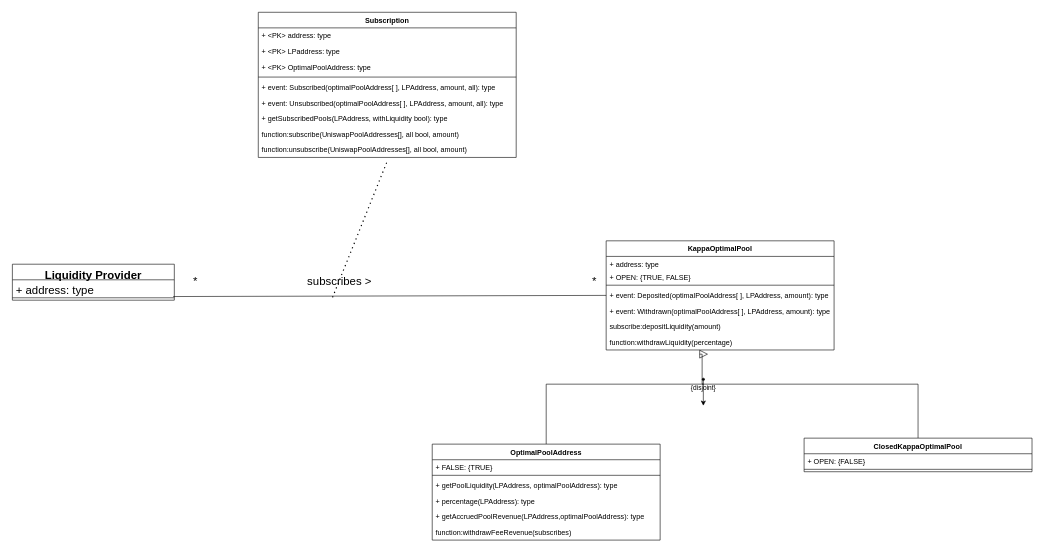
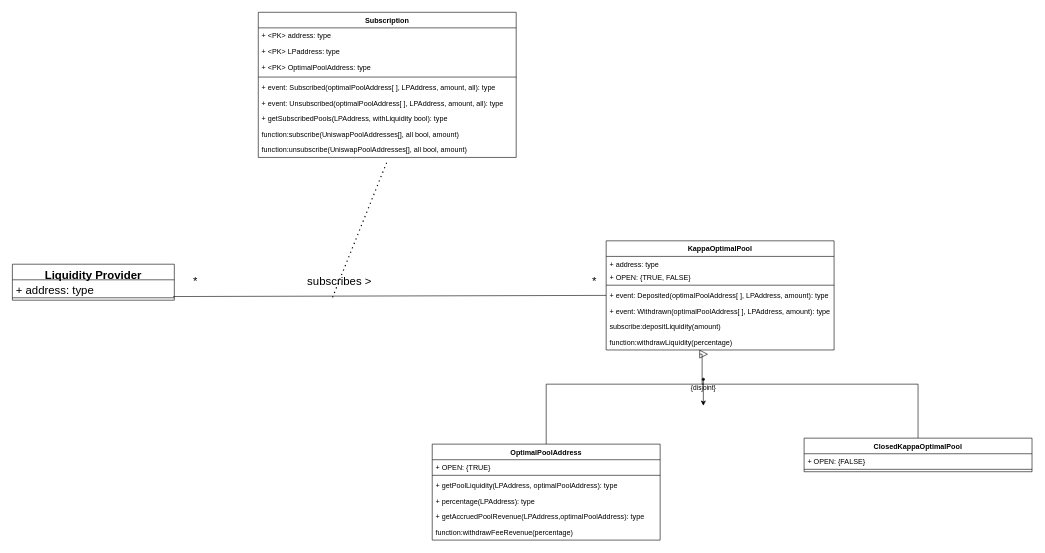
node "+ FALSE: {TRUE}": label "+ FALSE: {TRUE}" -> "+ OPEN: {TRUE}"
node "function:withdrawFeeRevenue(subscribes)": label "function:withdrawFeeRevenue(subscribes)" -> "function:withdrawFeeRevenue(percentage)"
